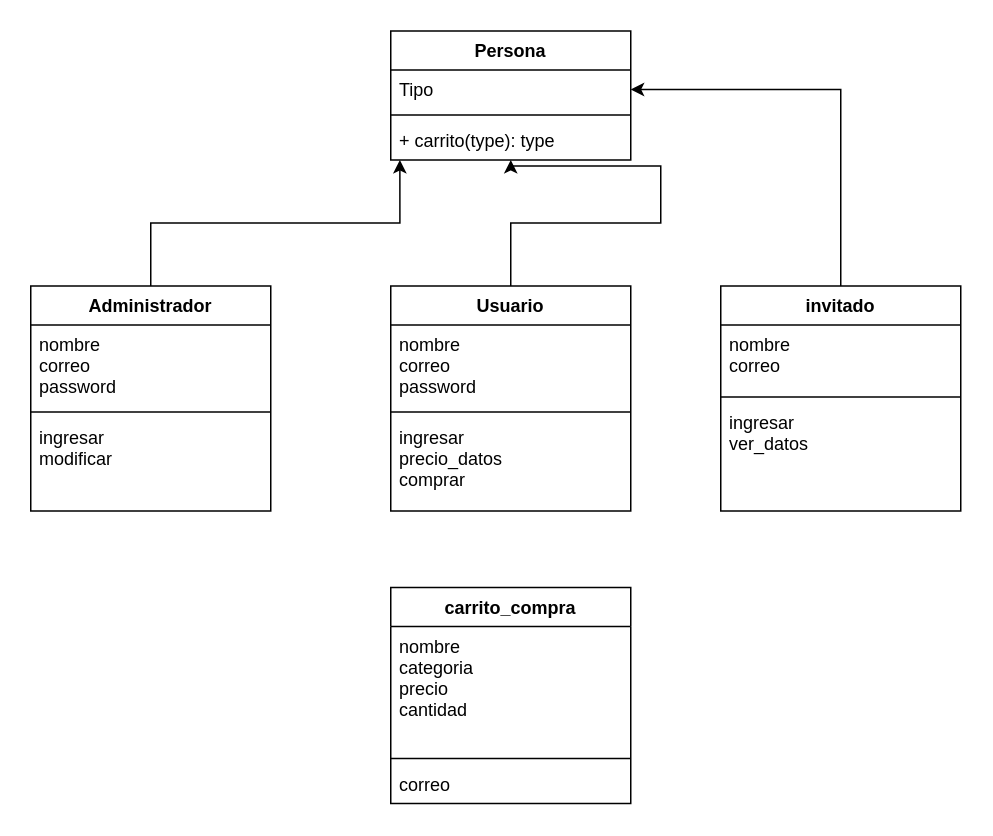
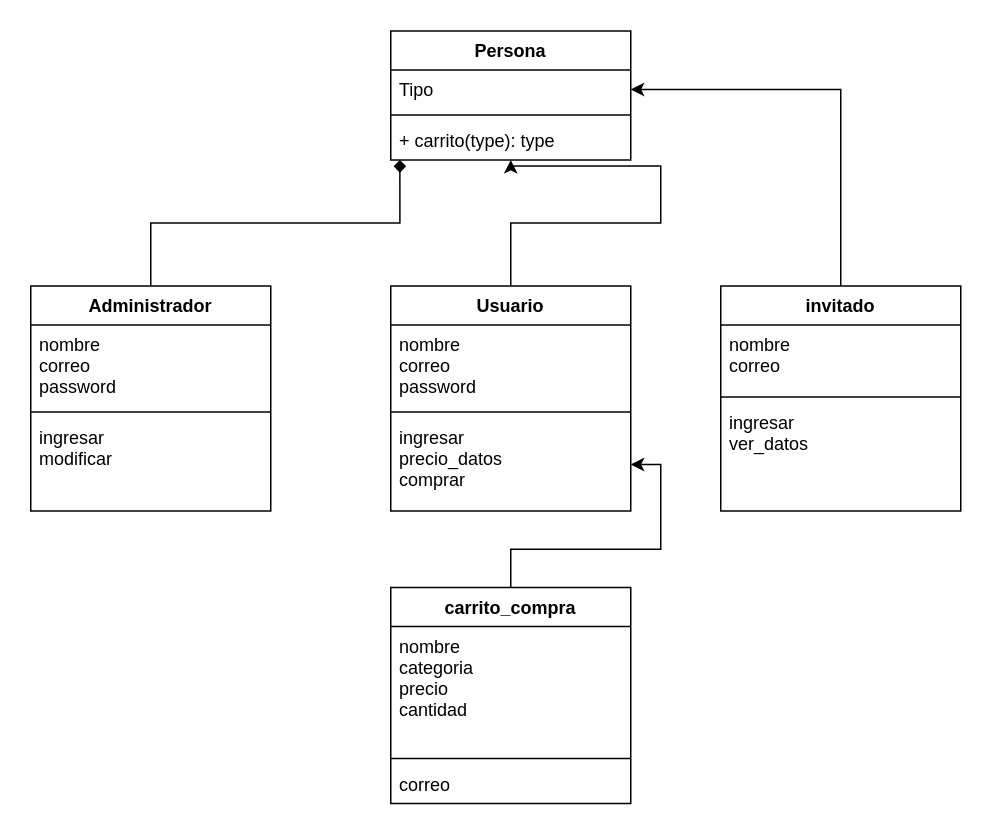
edge "Administrador" -> "+ carrito(type): type": arrowhead classic -> diamond
edge "carrito_compra" -> "ingresar precio_datos comprar": added
